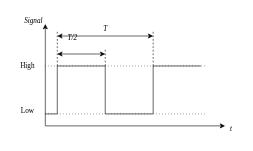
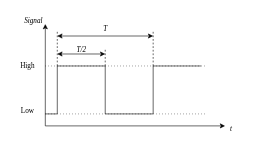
node "T/2": moved (72, 42) -> (81, 54)
